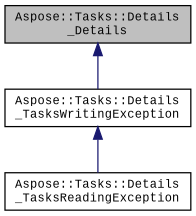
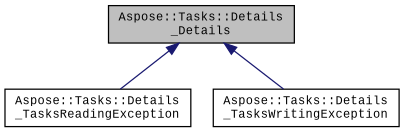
edge "Aspose::Tasks::Details _TasksReadingException" -> "Aspose::Tasks::Details _TasksWritingException": now "Aspose::Tasks::Details _TasksReadingException" -> "Aspose::Tasks::Details _Details"
